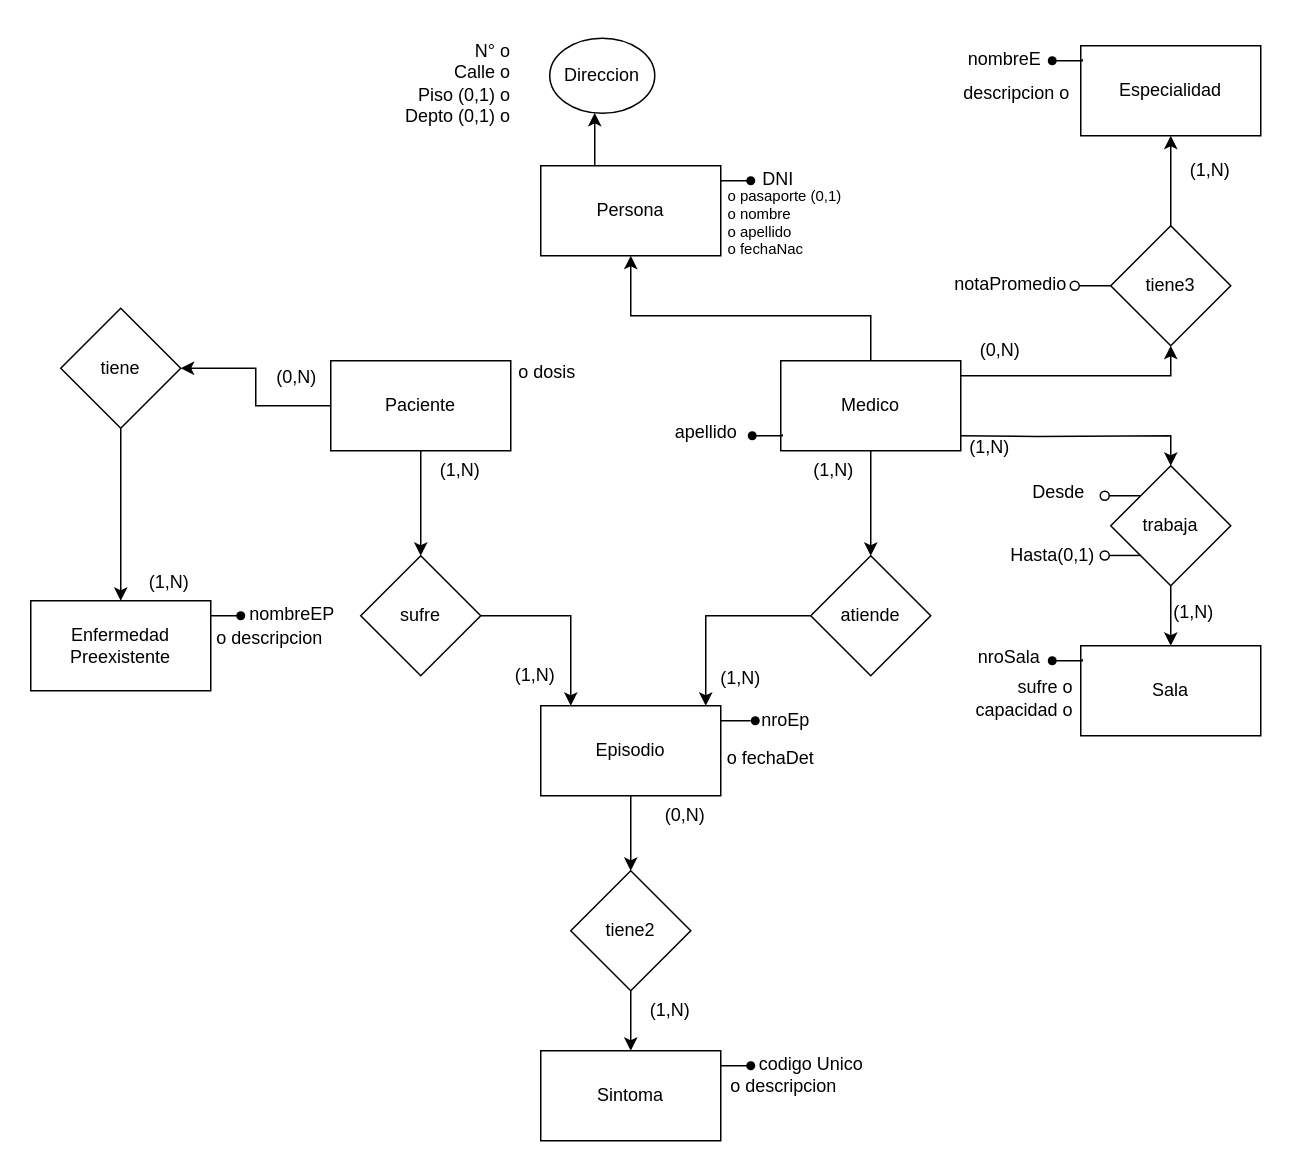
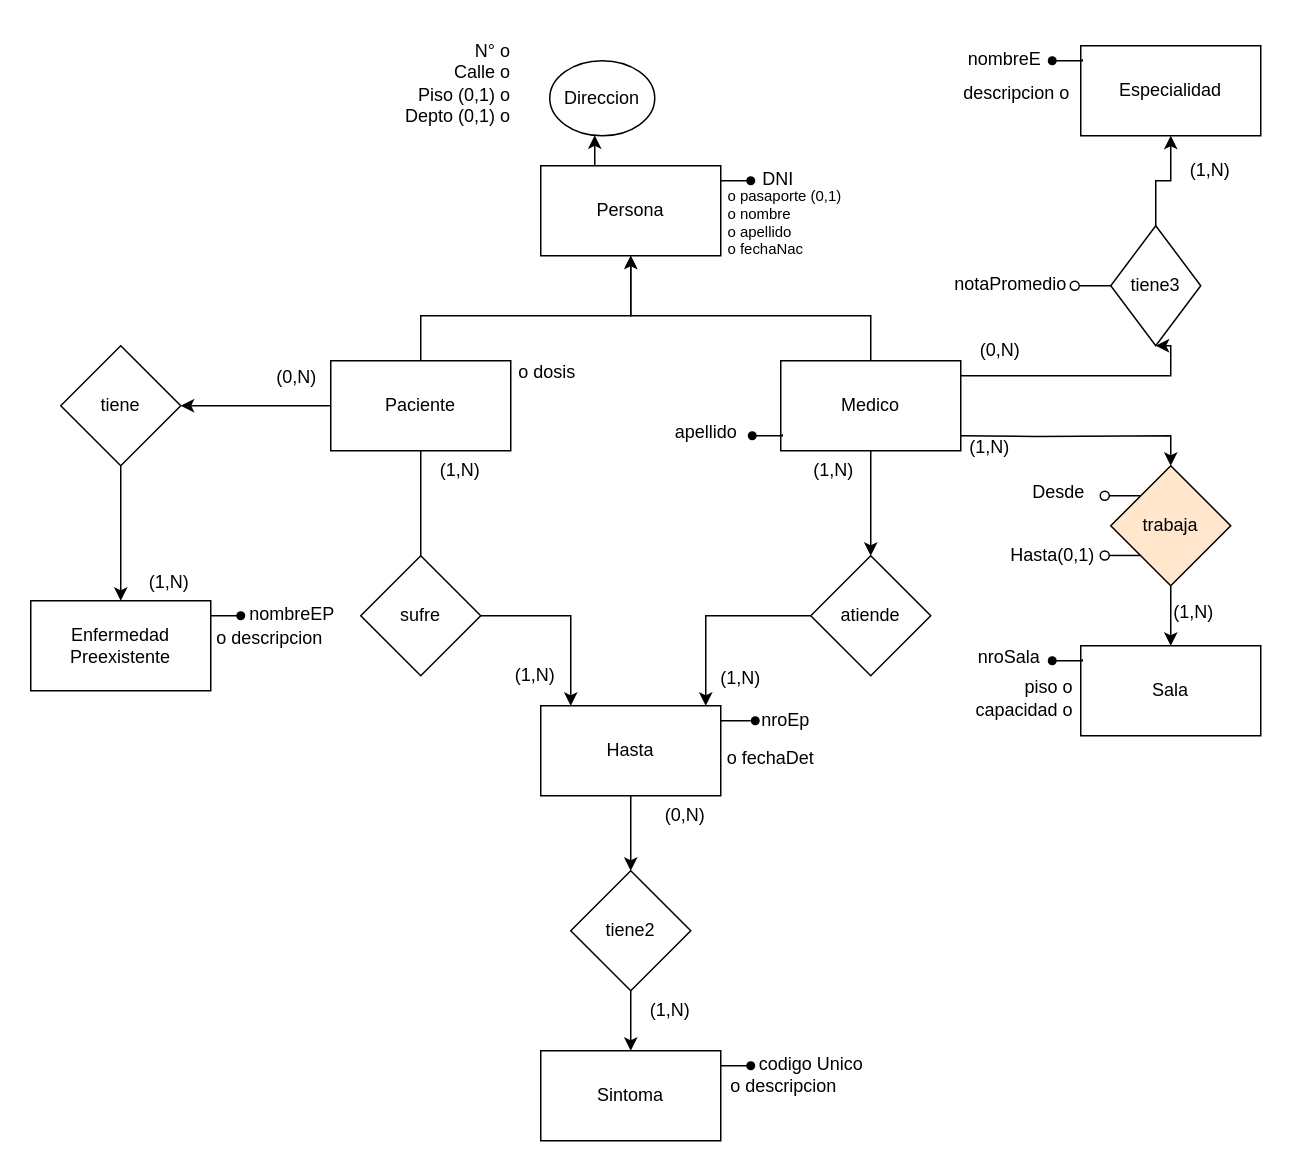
node "Direccion": moved (602, 76) -> (602, 98)
node "tiene3": size 120x120 -> 90x120
edge "Paciente" -> "Persona": added
edge "Medico" -> "Persona": arrowhead classic -> open
node "tiene": moved (121, 368) -> (121, 406)
node "trabaja": fillcolor #ffffff -> #ffe6cc
edge "Paciente" -> "sufre": arrowhead classic -> none
node "sufre o capacidad o": label "sufre o capacidad o" -> "piso o capacidad o"
node "Episodio": label "Episodio" -> "Hasta"
